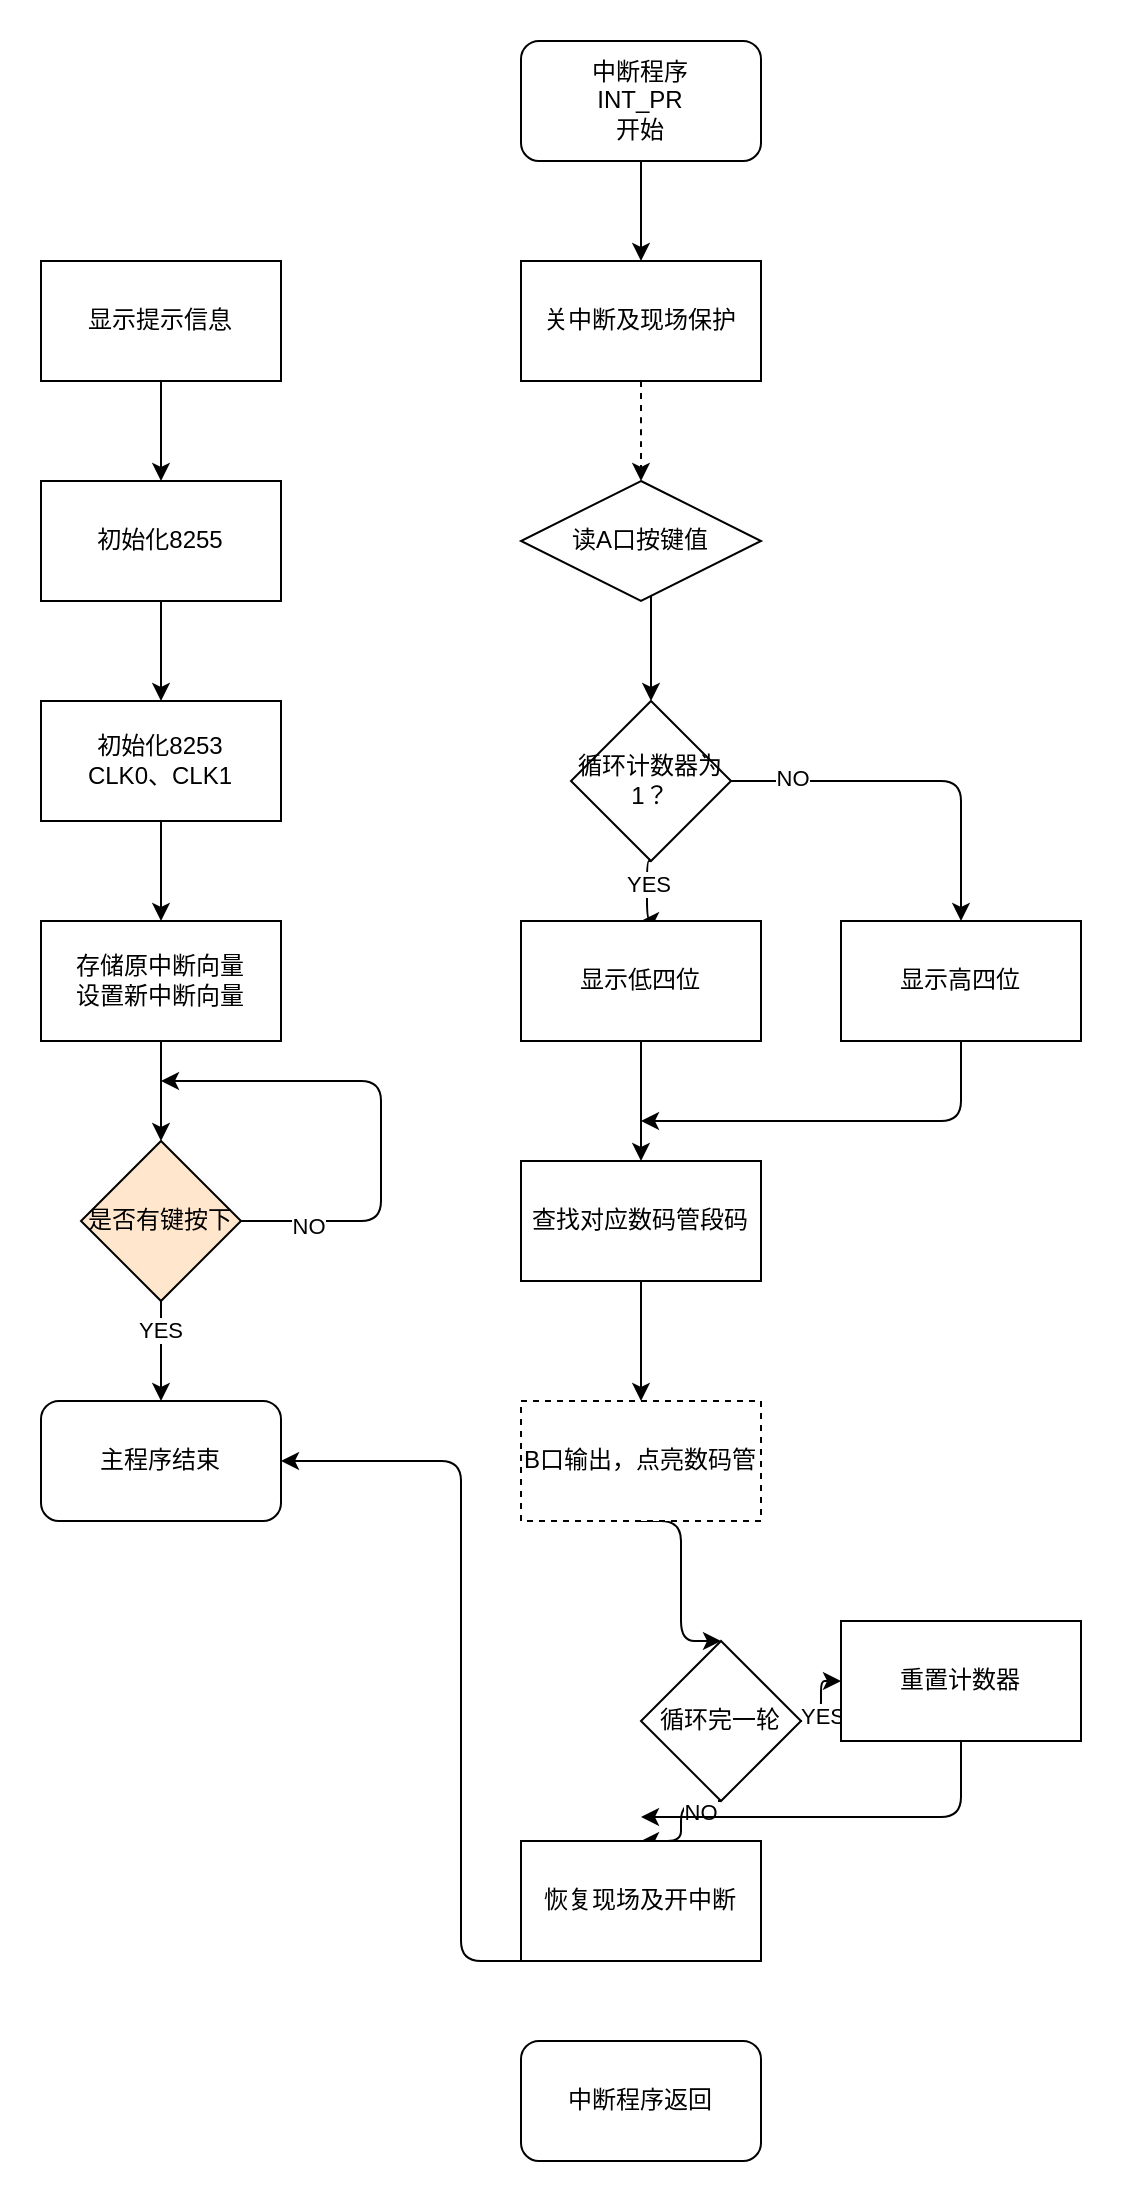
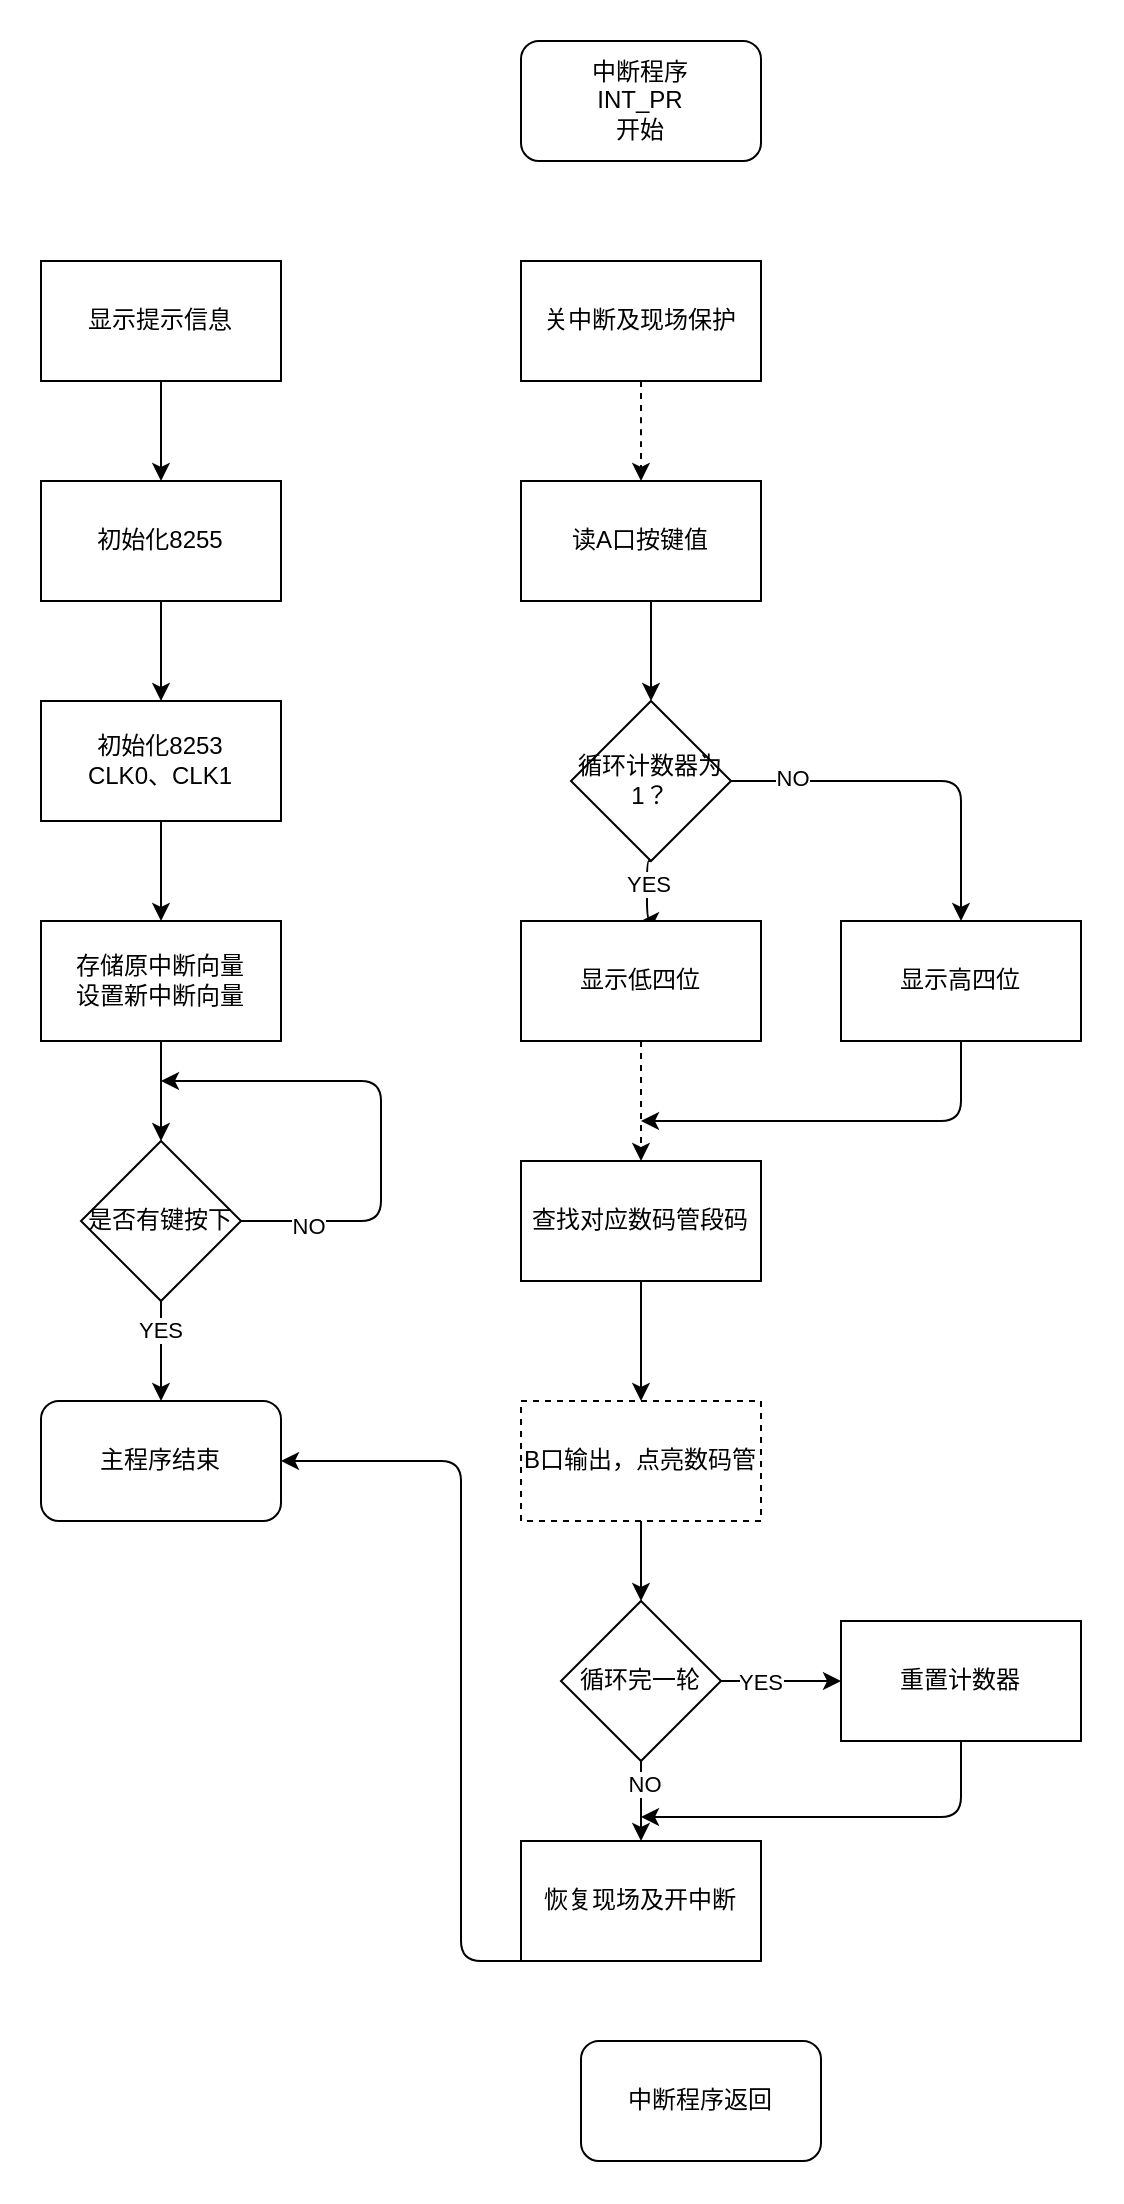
edge "中断程序 INT_PR 开始" -> "关中断及现场保护": removed
node "读A口按键值": shape diamond -> rectangle
edge "显示低四位" -> "查找对应数码管段码": style solid -> dashed
node "是否有键按下": fillcolor #ffe6cc -> #ffffff
node "循环完一轮": moved (721, 1721) -> (641, 1681)
node "中断程序返回": moved (641, 2101) -> (701, 2101)
